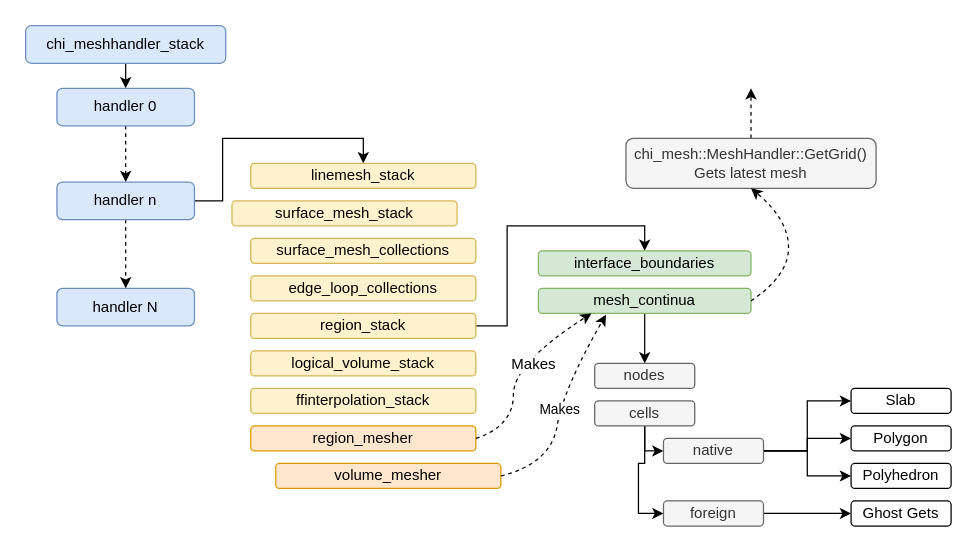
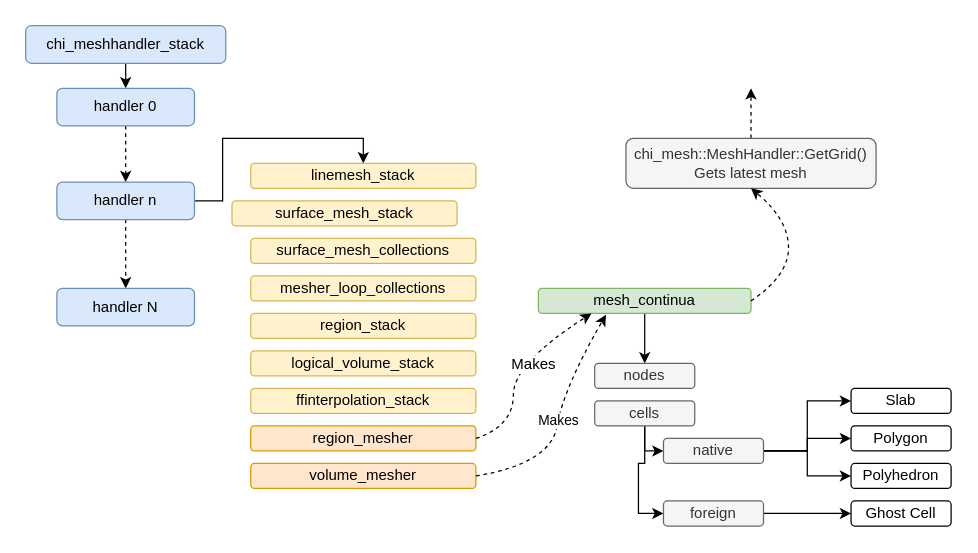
edge "region_stack" -> "interface_boundaries": removed
node "interface_boundaries": removed
node "edge_loop_collections": label "edge_loop_collections" -> "mesher_loop_collections"
node "volume_mesher": moved (388, 476) -> (363, 476)
node "Ghost Gets": label "Ghost Gets" -> "Ghost Cell"
